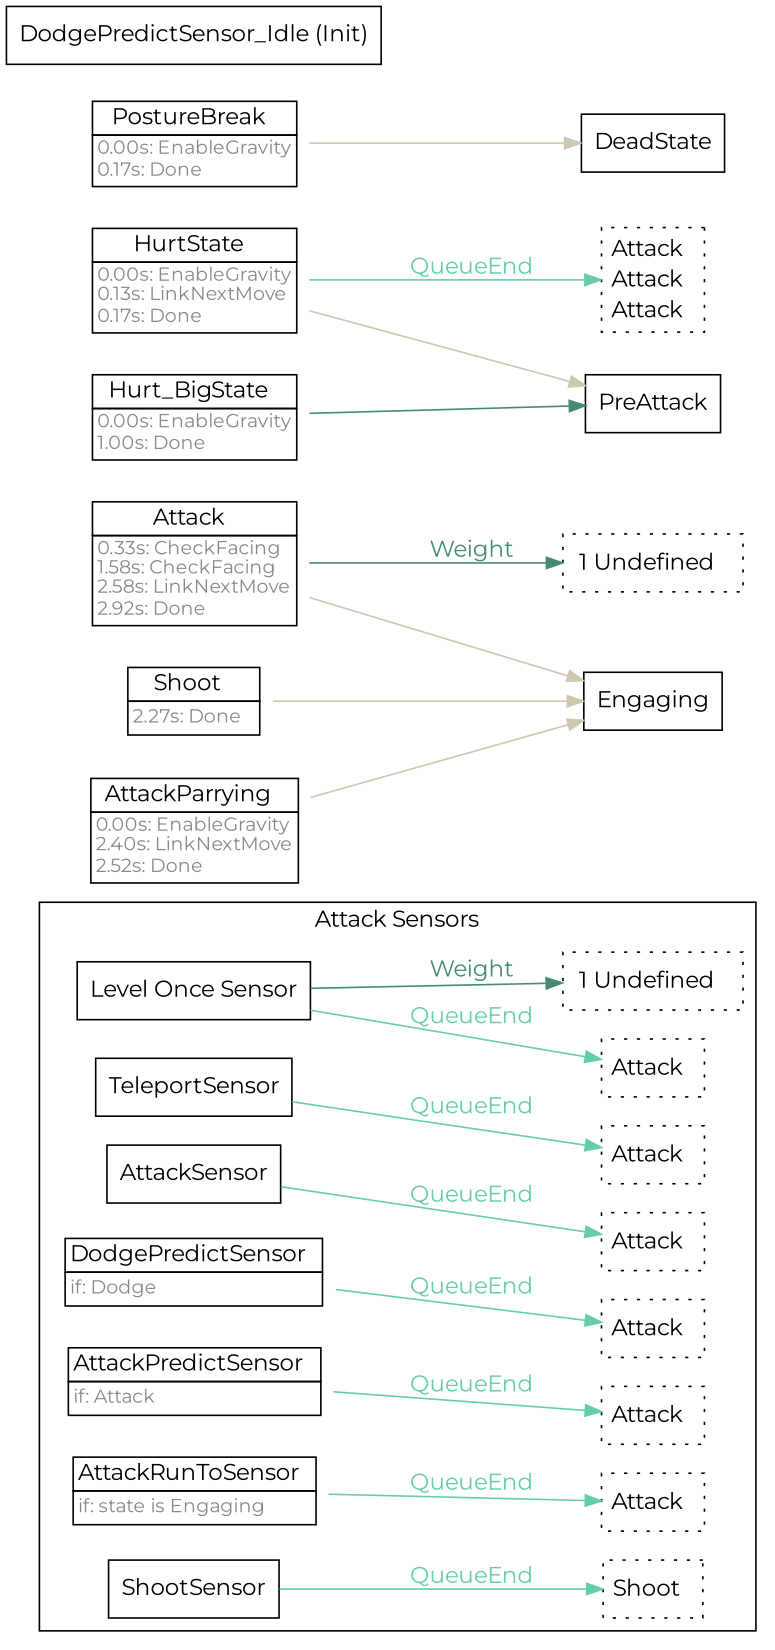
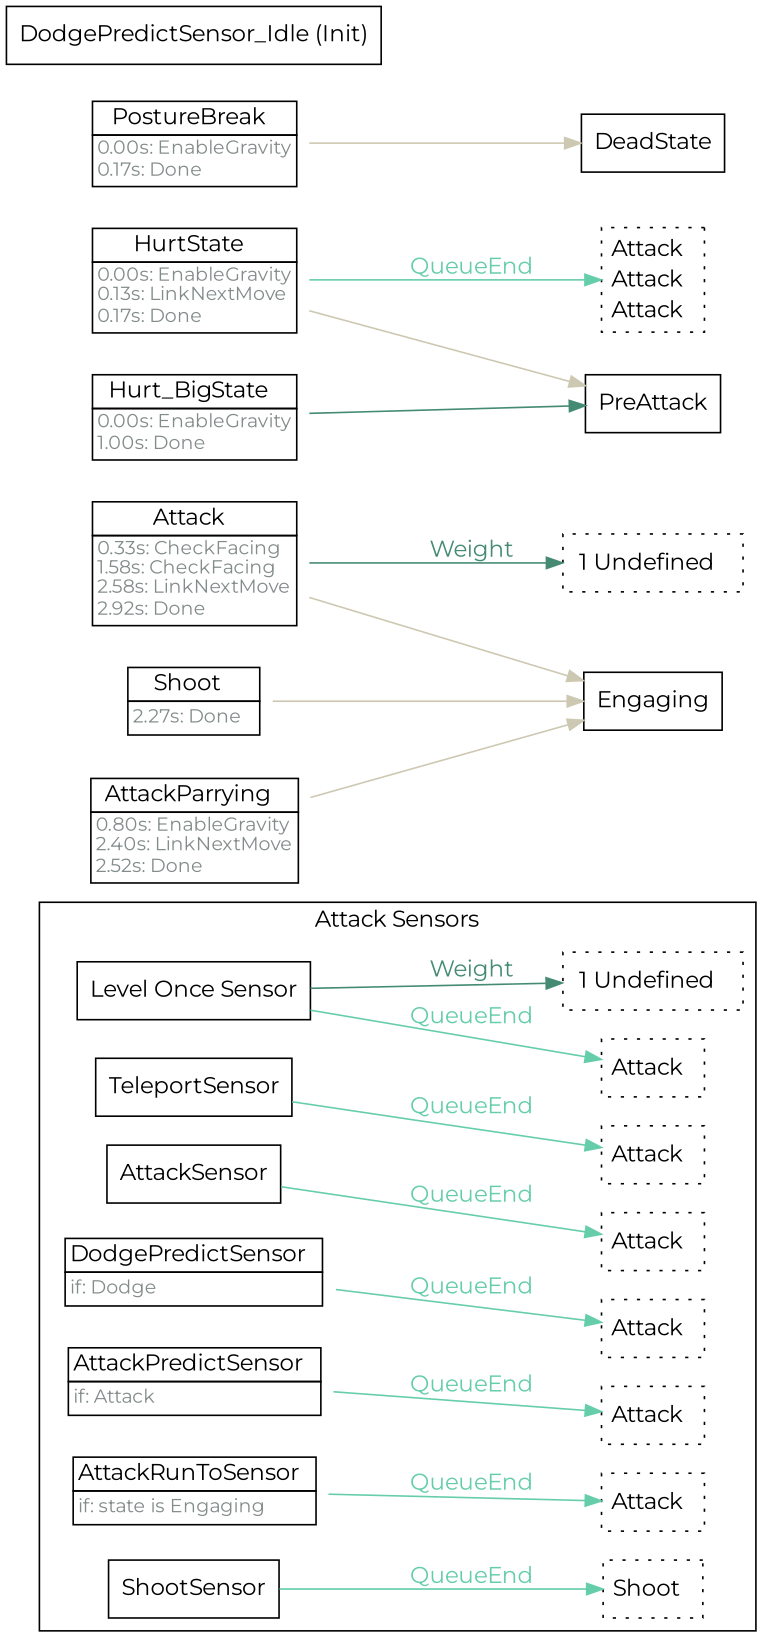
node "AttackParrying": text "0.00s: EnableGravity" -> "0.80s: EnableGravity"
